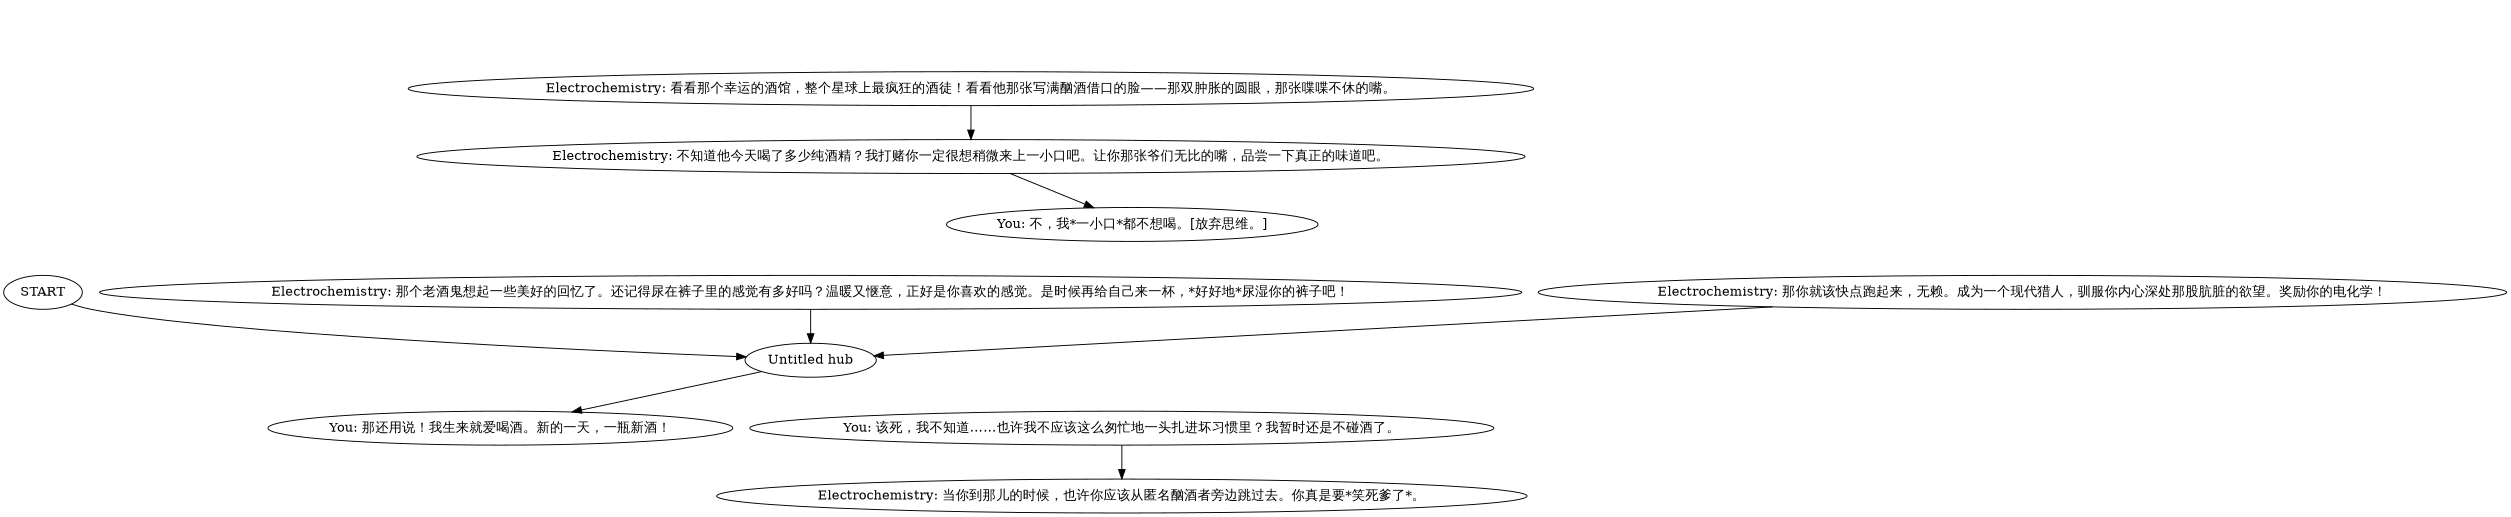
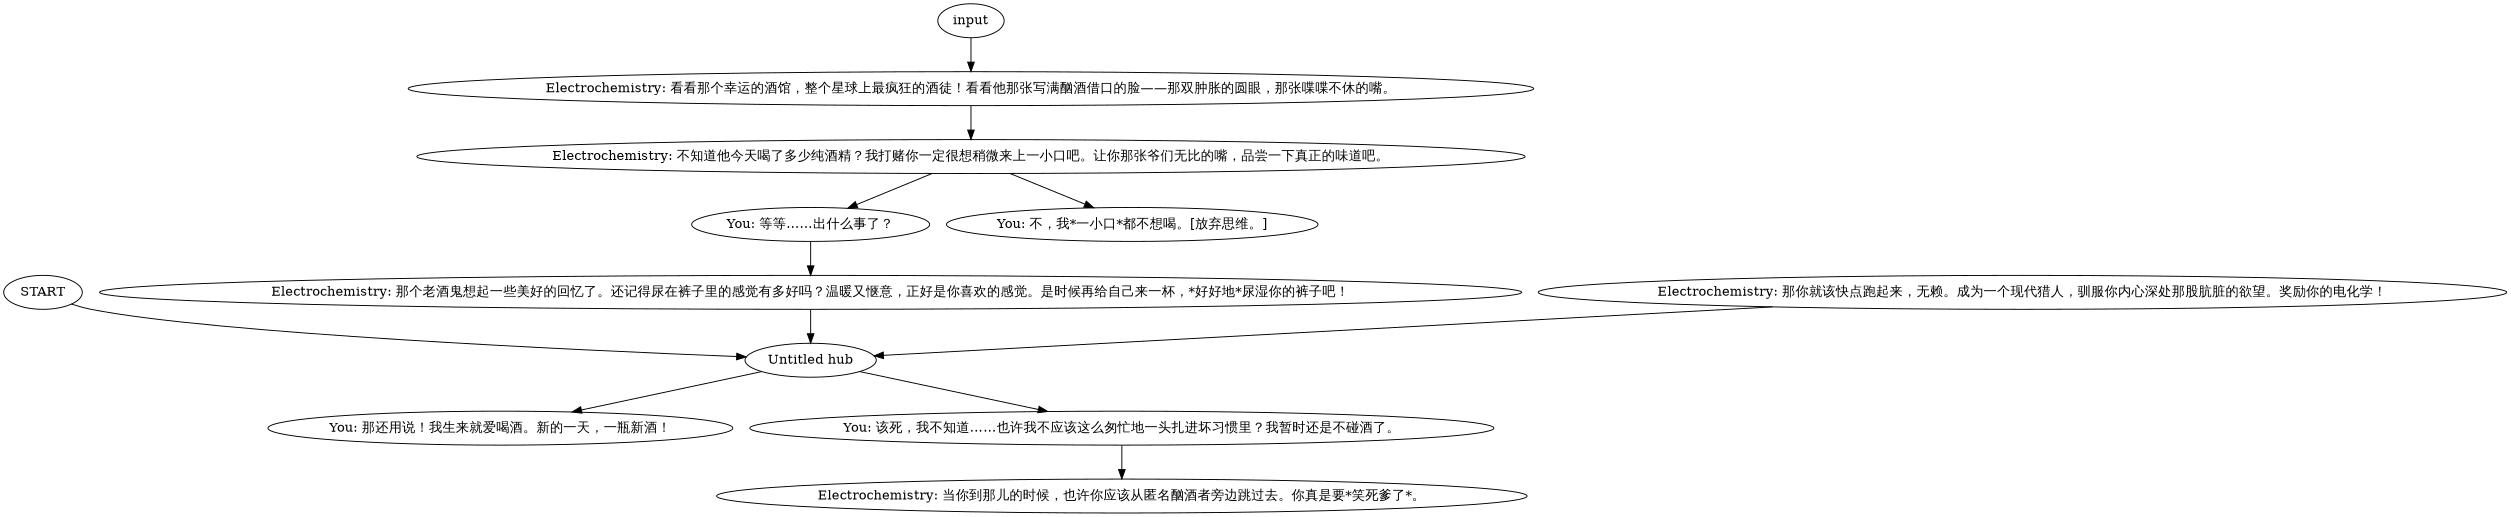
node "input": added
node "You: 等等……出什么事了？": added
edge "Untitled hub" -> "You: 该死，我不知道……也许我不应该这么匆忙地一头扎进坏习惯里？我暂时还是不碰酒了。": added
